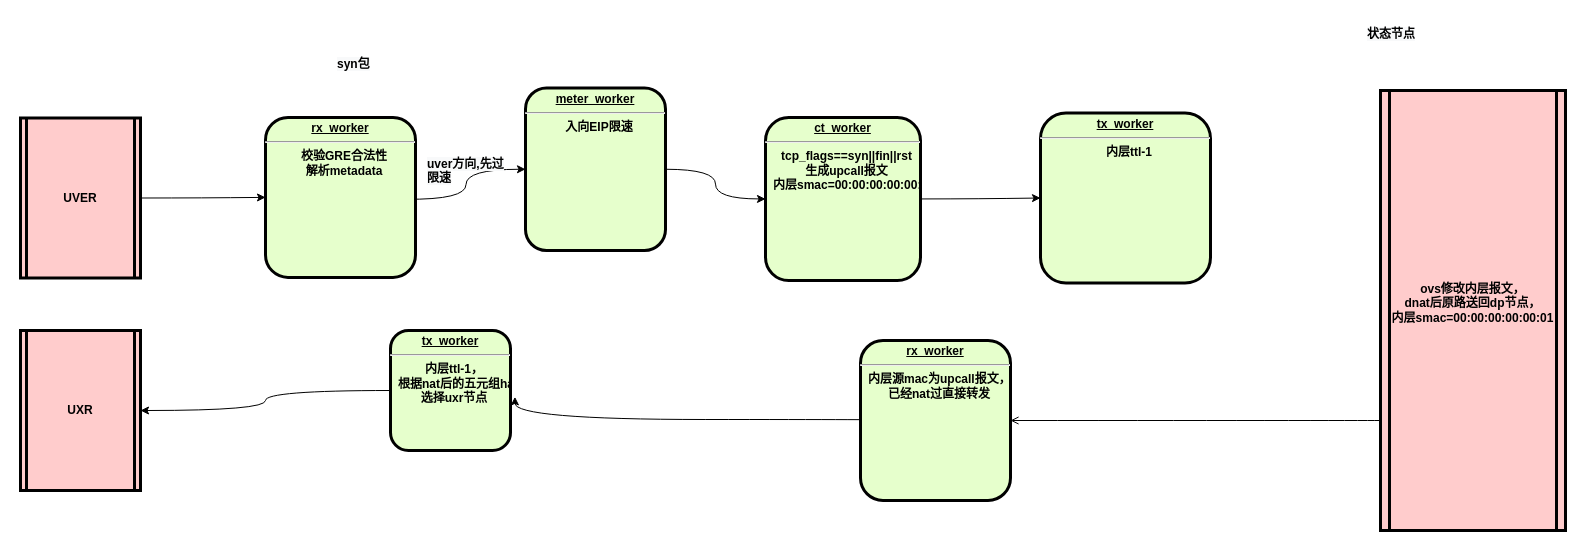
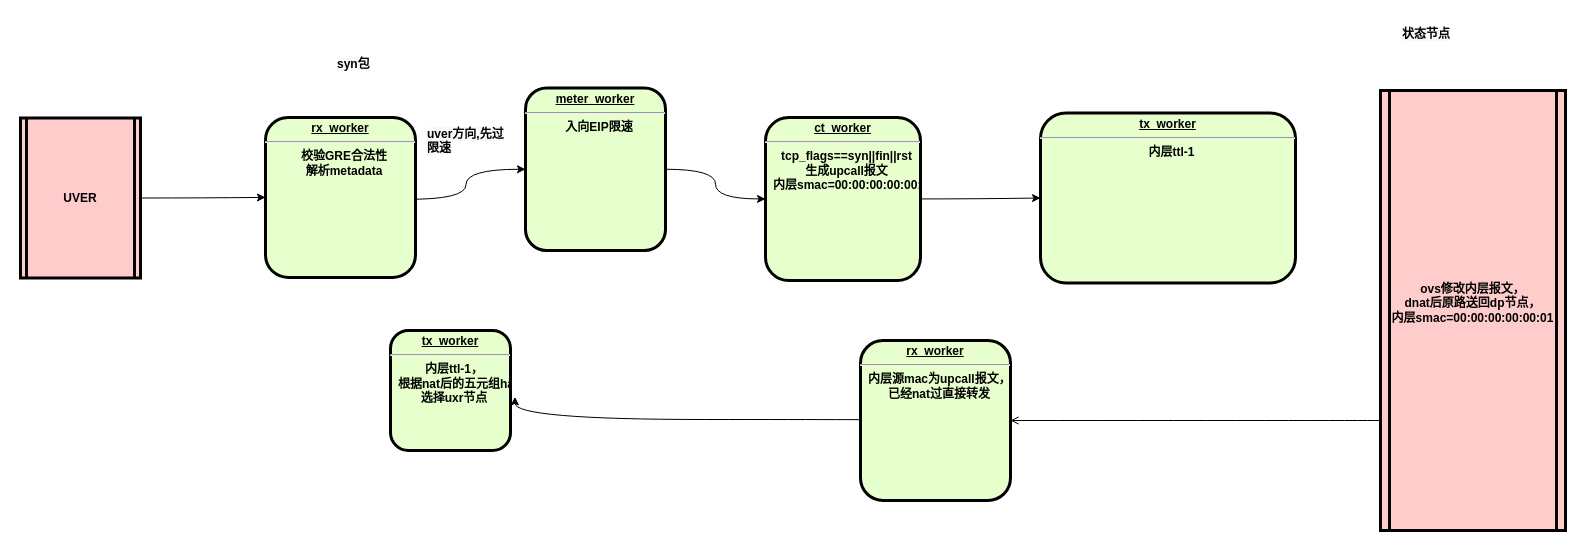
node "状态节点": moved (1401, 36) -> (1436, 36)
node "uver方向,先过限速": moved (471, 171) -> (471, 141)
node "tx_worker 内层ttl-1": size 170x170 -> 255x170
edge "tx_worker 内层ttl-1， 根据nat后的五元组hash， 选择uxr节点" -> "UXR": removed
node "UXR": removed
